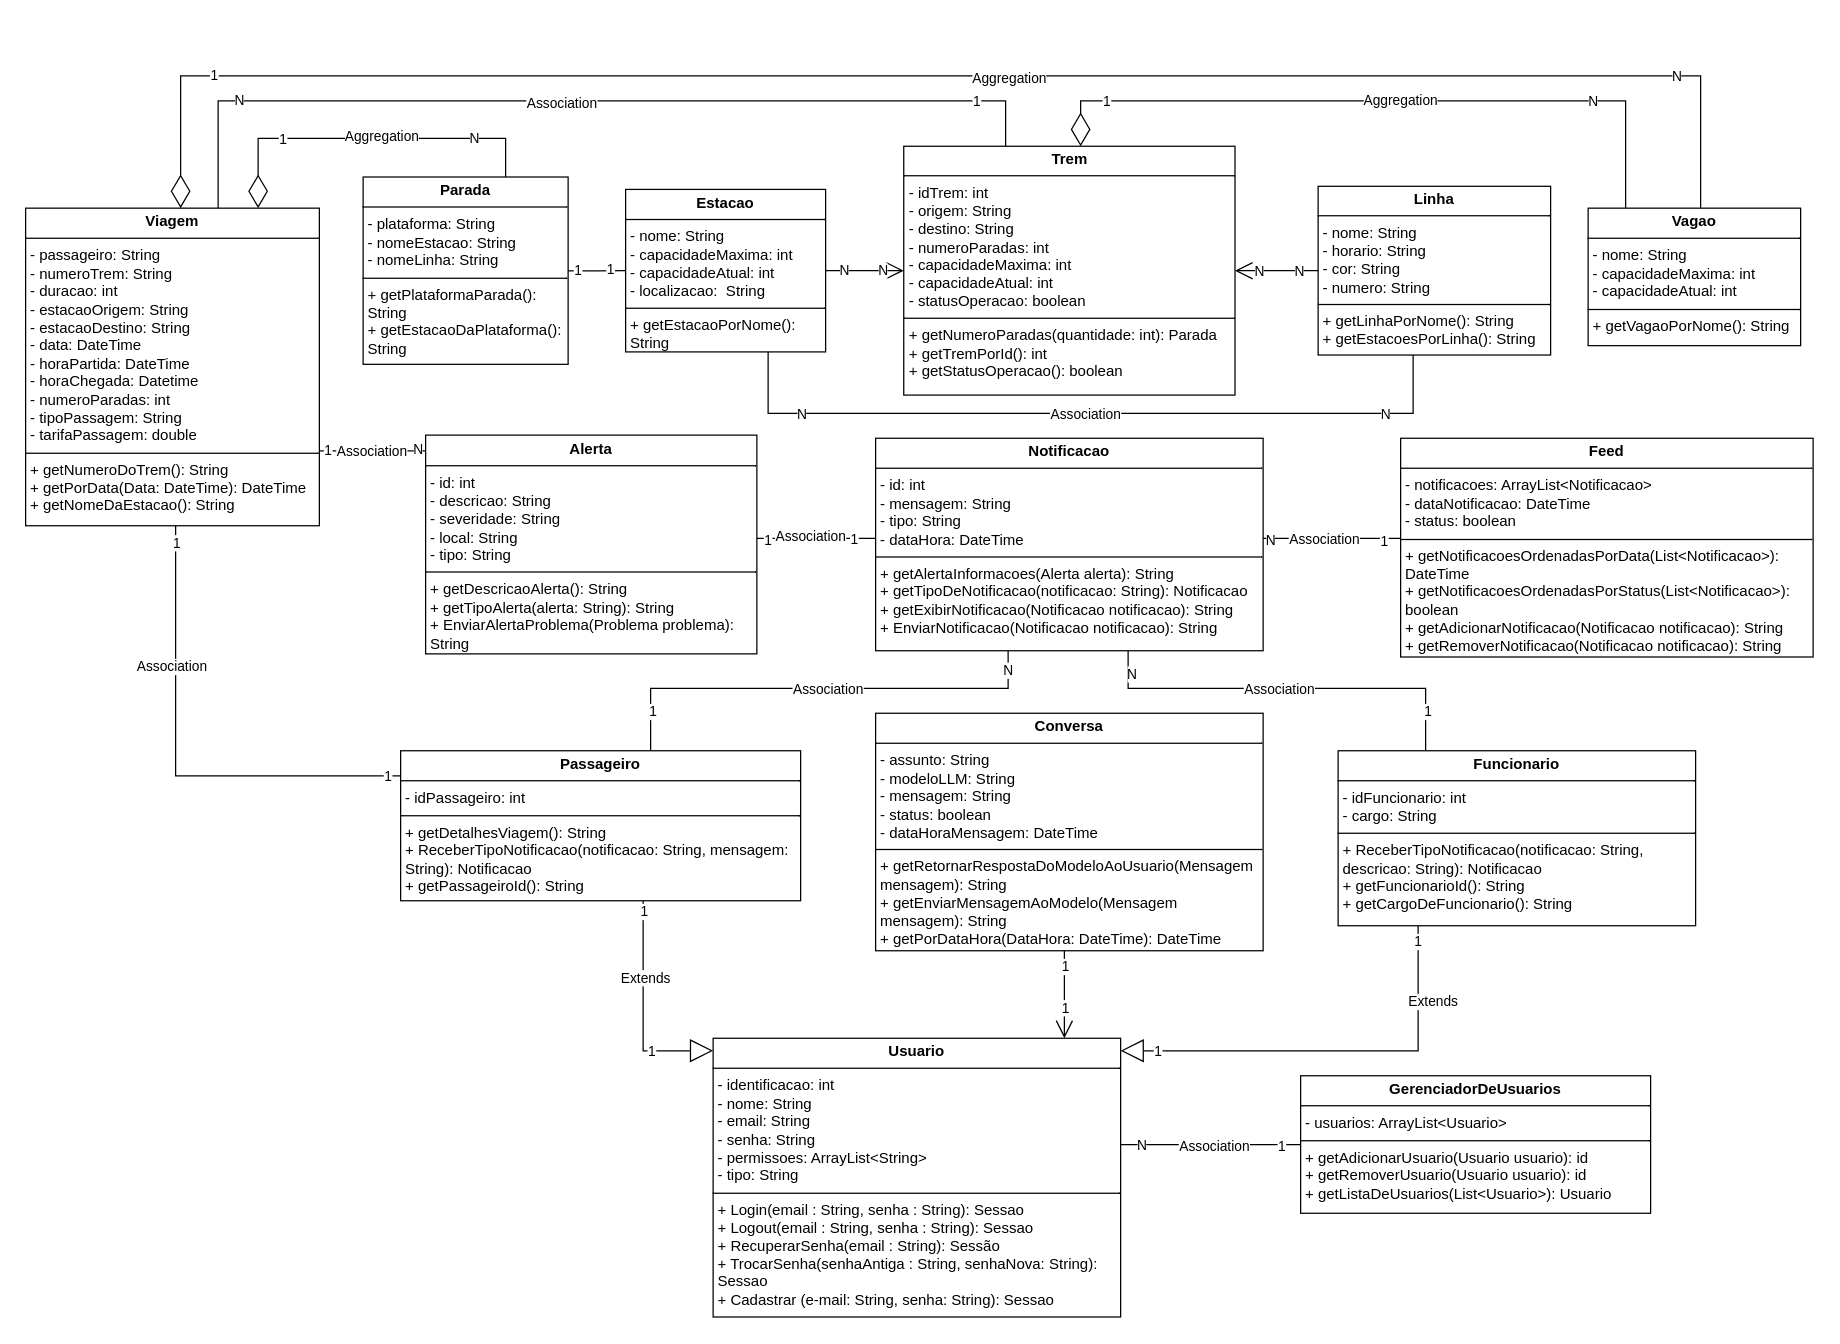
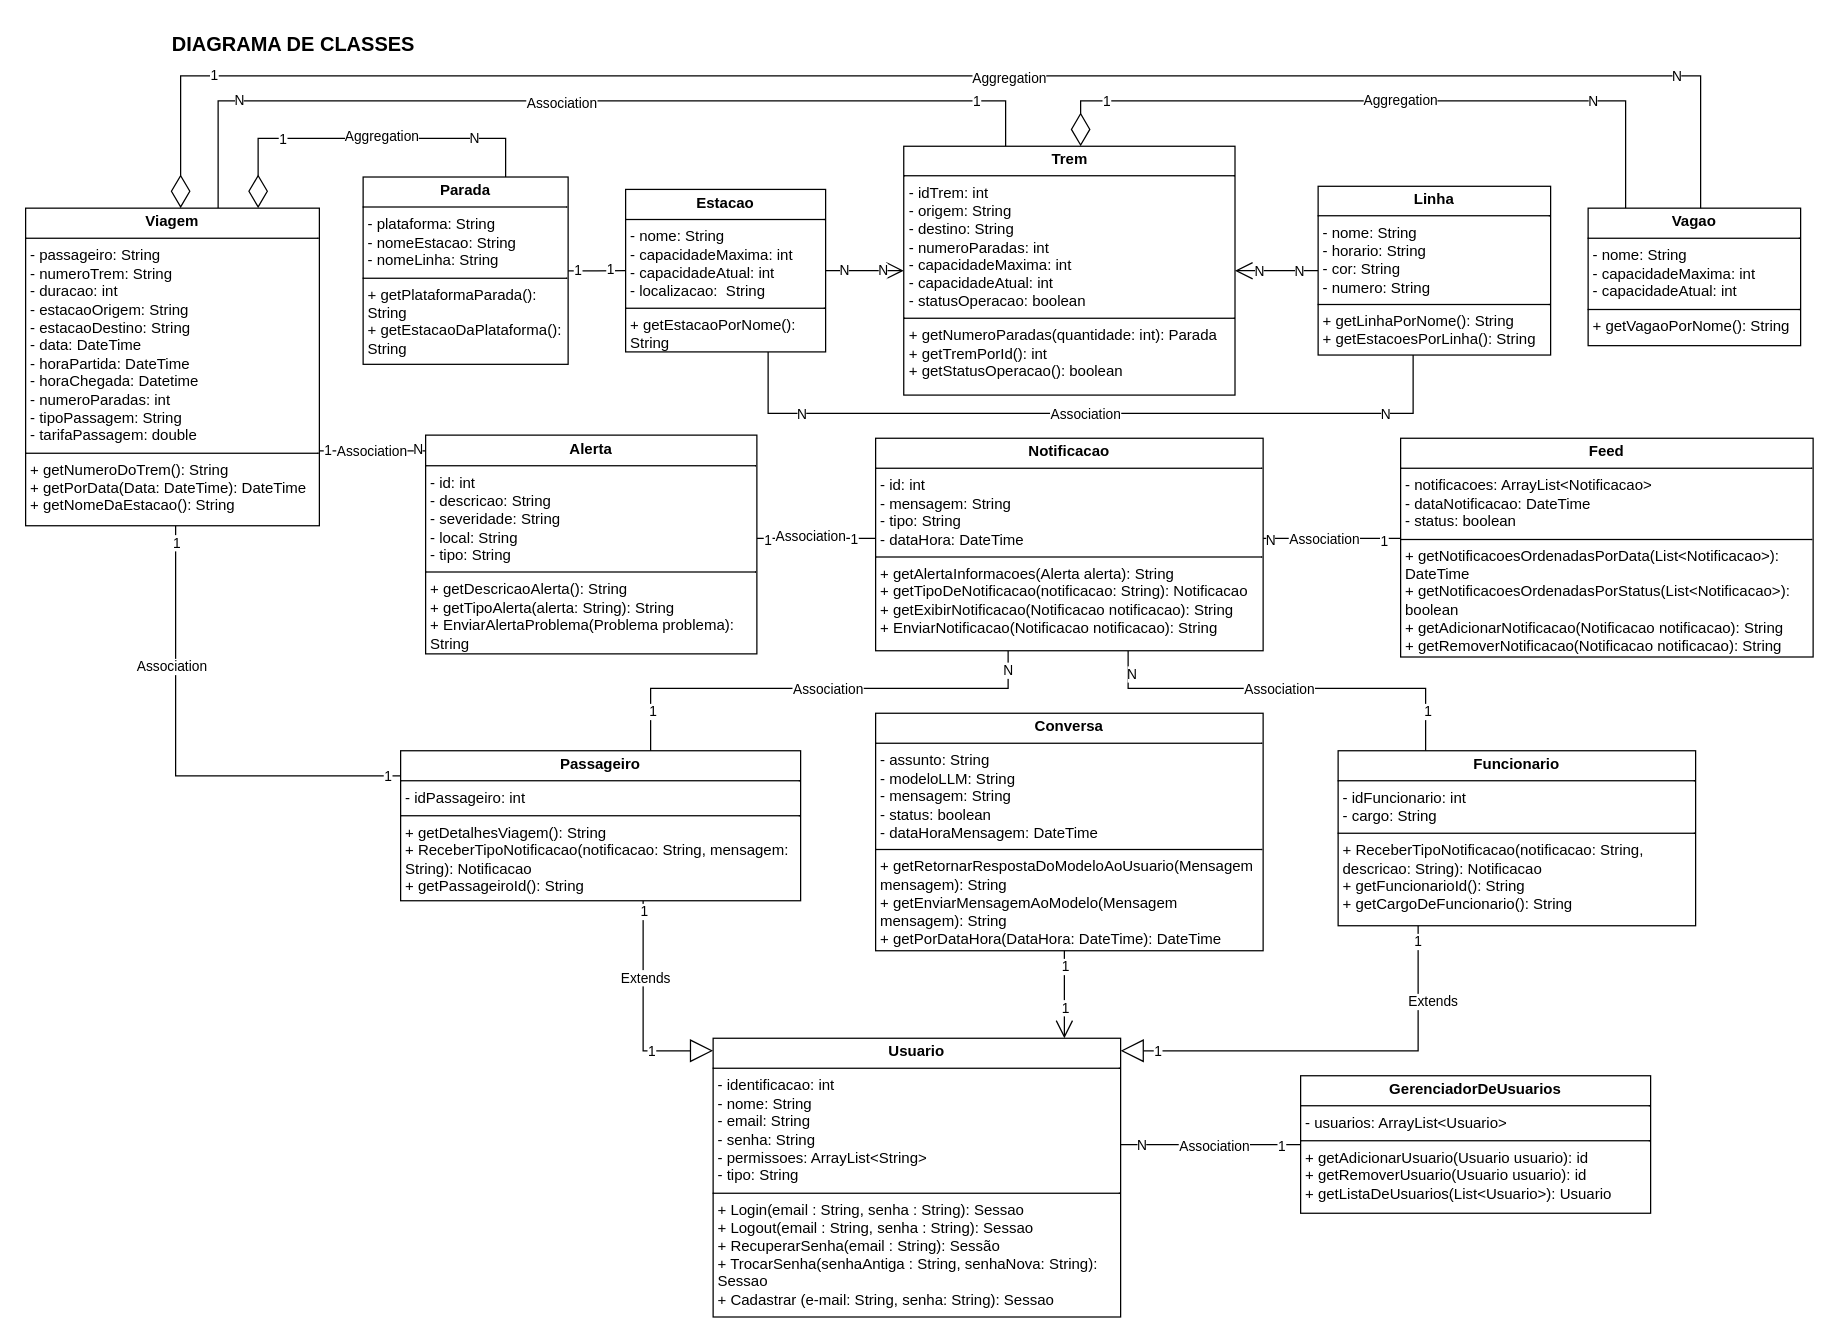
node "DIAGRAMA DE CLASSES": added
